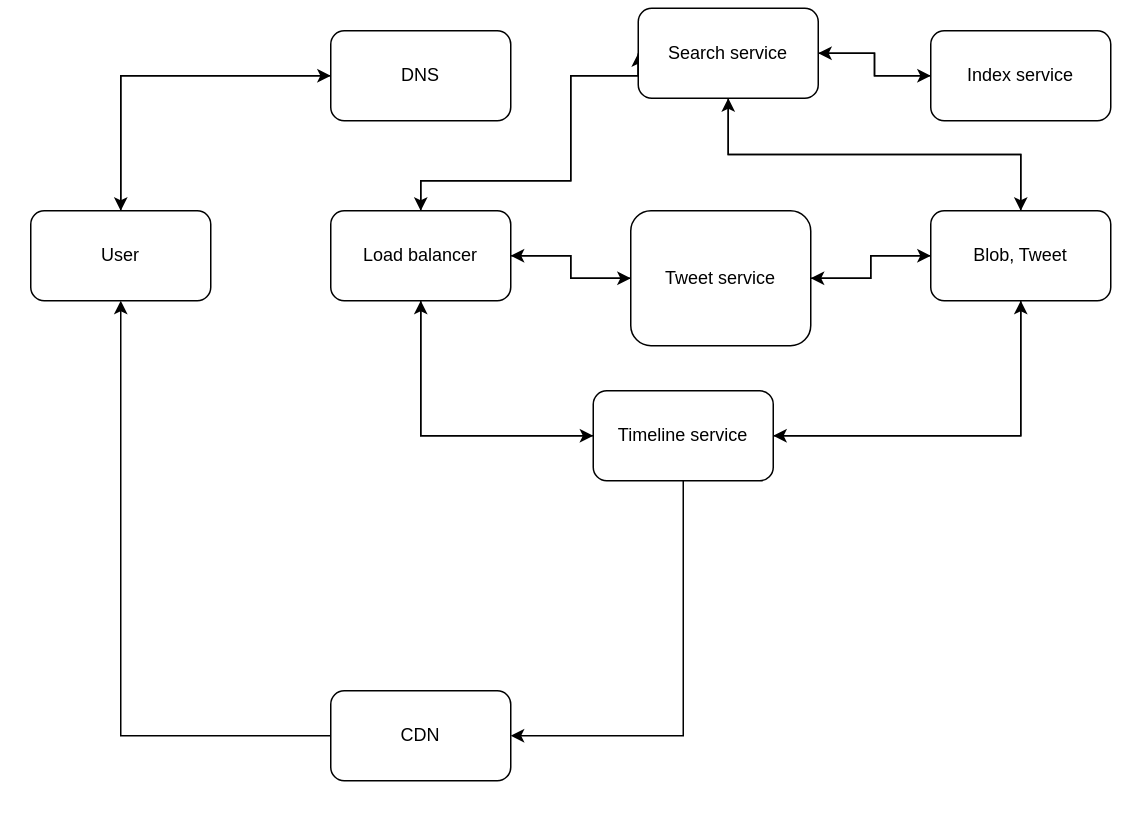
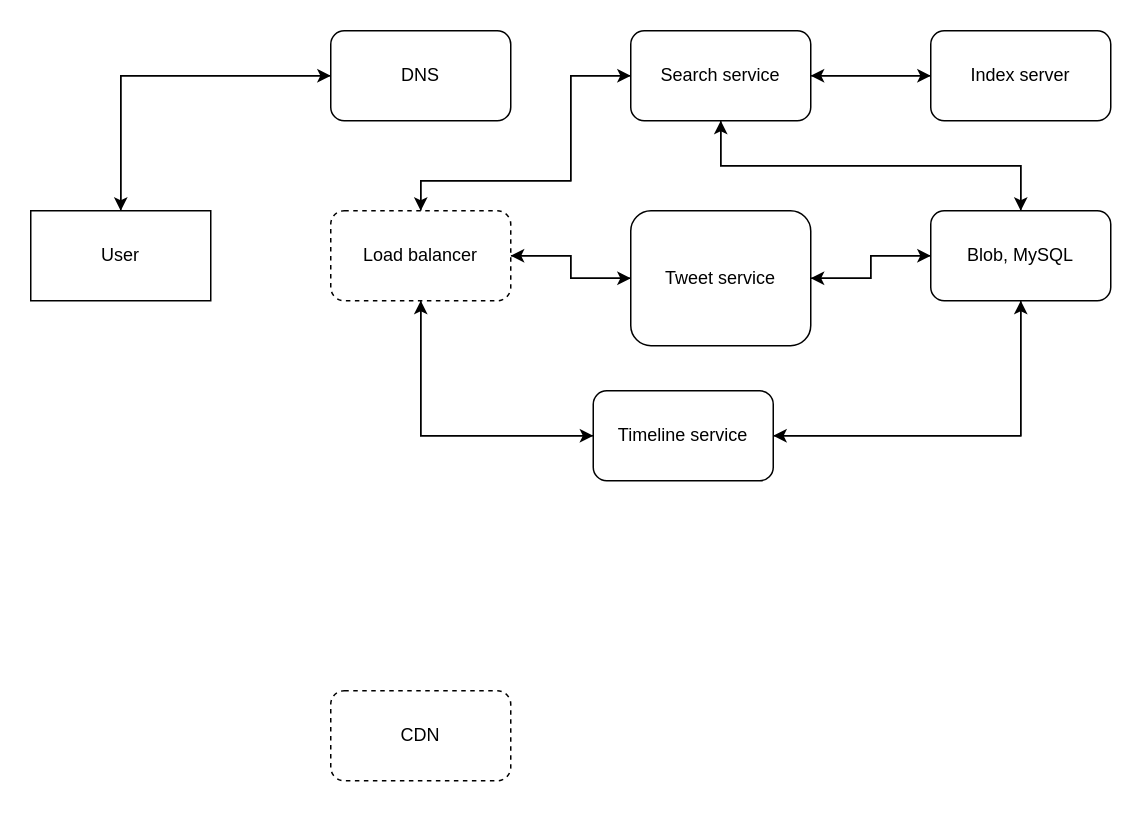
node "Search service": moved (728, 53) -> (721, 76)
node "Index service": label "Index service" -> "Index server"
node "User": shape rounded rectangle -> rectangle
node "Load balancer": style solid -> dashed
node "Blob, Tweet": label "Blob, Tweet" -> "Blob, MySQL"
edge "CDN" -> "User": removed
edge "Timeline service" -> "CDN": removed
node "CDN": style solid -> dashed
